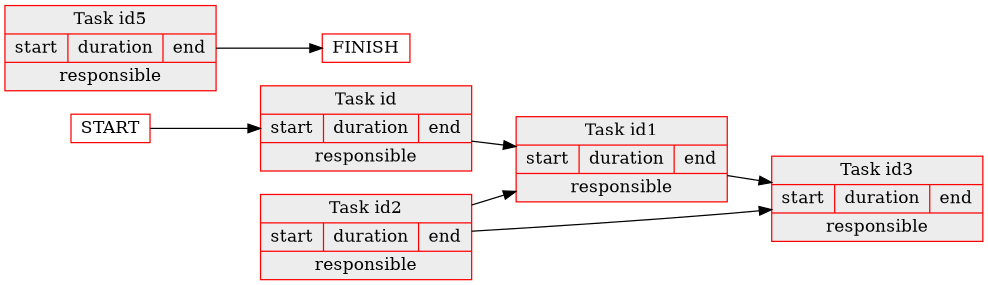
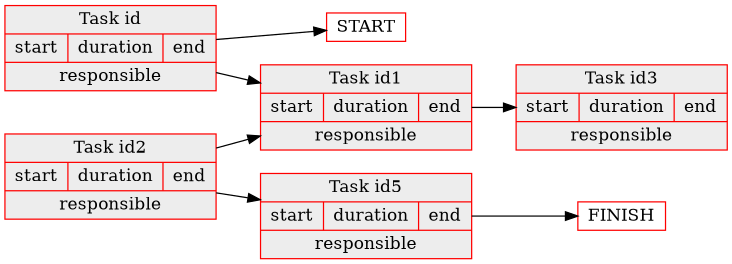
edge "START" -> "Task id": reversed
edge "Task id2" -> "Task id3": now "Task id2" -> "Task id5"
